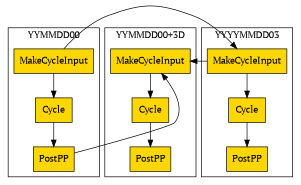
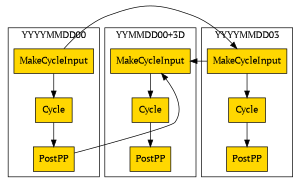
cluster "YYMMDD00": label "YYMMDD00" -> "YYYYMMDD00"
